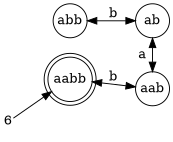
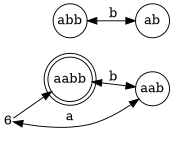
edge "ab" -- "aab": now "6" -- "aab"
